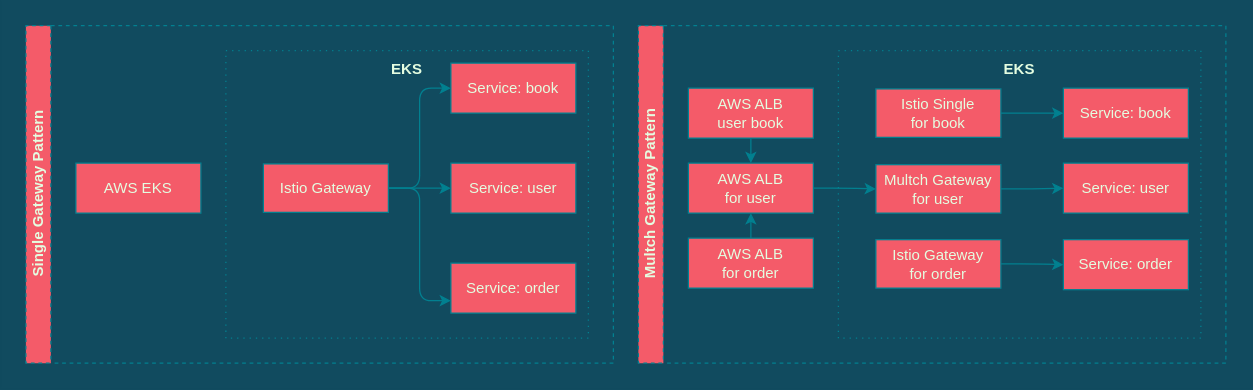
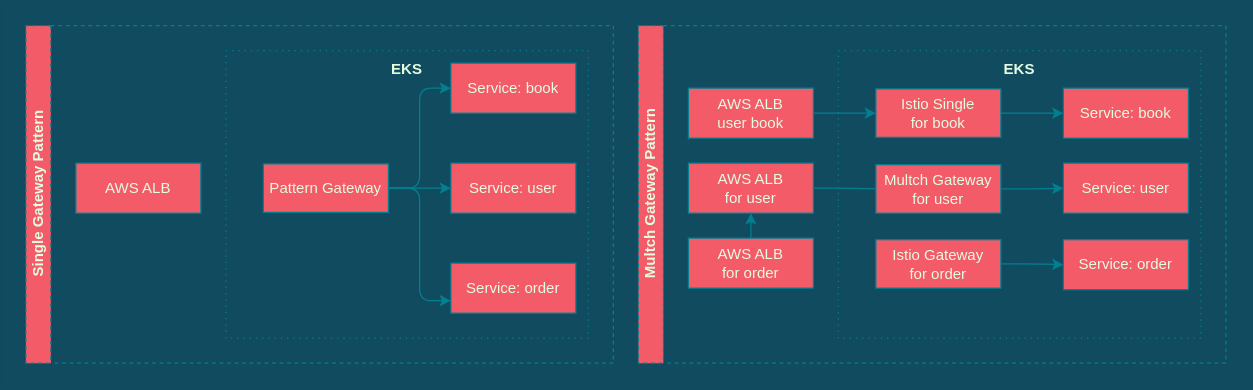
edge "AWS ALB user book" -> "AWS ALB for user": now "AWS ALB user book" -> "Istio Single for book"
node "AWS EKS": label "AWS EKS" -> "AWS ALB"
node "Istio Gateway": label "Istio Gateway" -> "Pattern Gateway"
edge "AWS ALB for user" -> "Multch Gateway for user": arrowhead classic -> none
